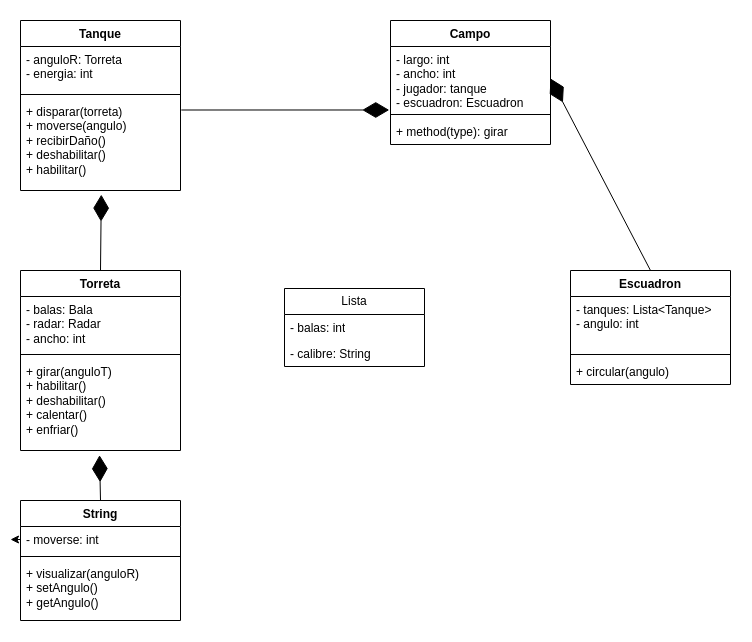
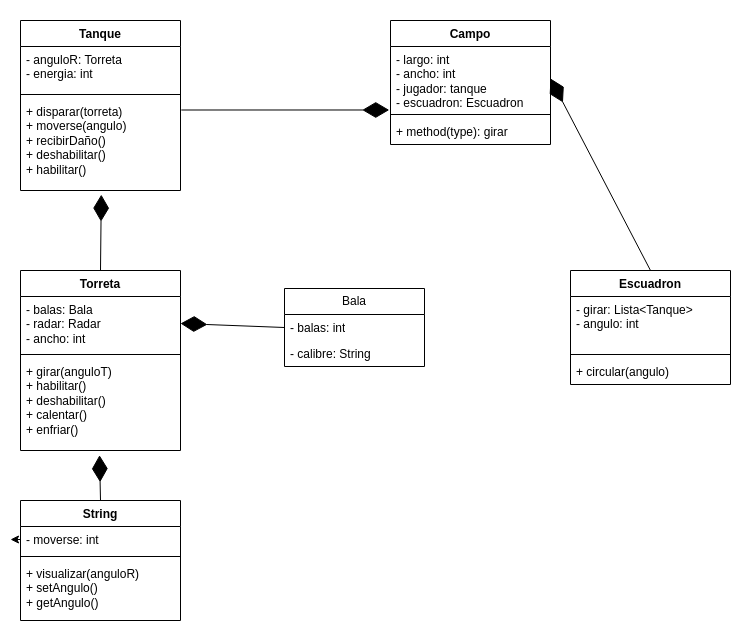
node "Lista": label "Lista" -> "Bala"
node "- tanques: Lista<Tanque> - angulo: int": label "- tanques: Lista<Tanque> - angulo: int" -> "- girar: Lista<Tanque> - angulo: int"
edge "- balas: int" -> "- balas: Bala - radar: Radar - ancho: int": added
